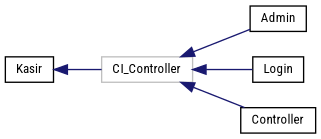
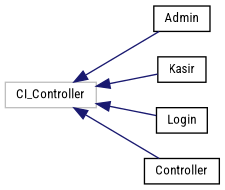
edge "CI_Controller" -> "Kasir": reversed
